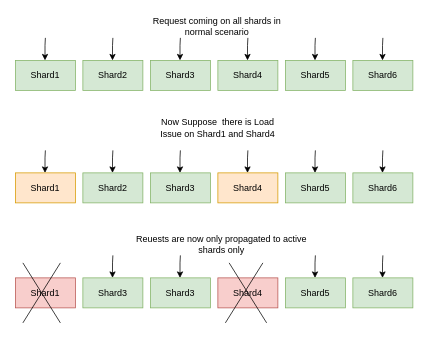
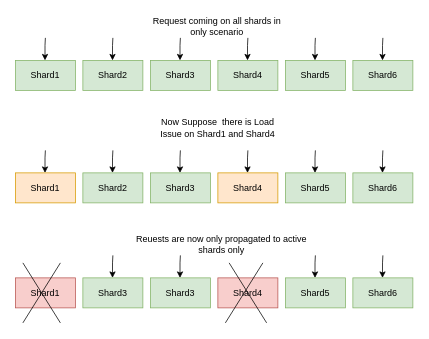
node "Request coming on all shards in normal scenario": label "Request coming on all shards in normal scenario" -> "Request coming on all shards in only scenario"
